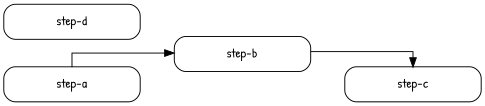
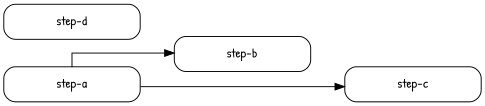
edge "step-b" -> "step-c": now "step-a" -> "step-c"
